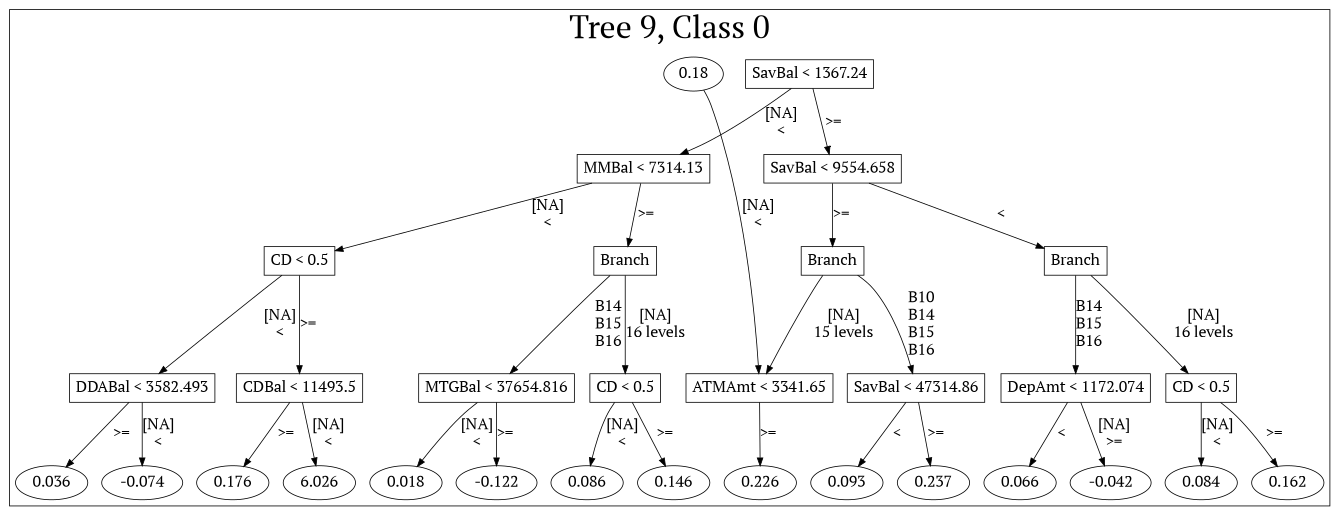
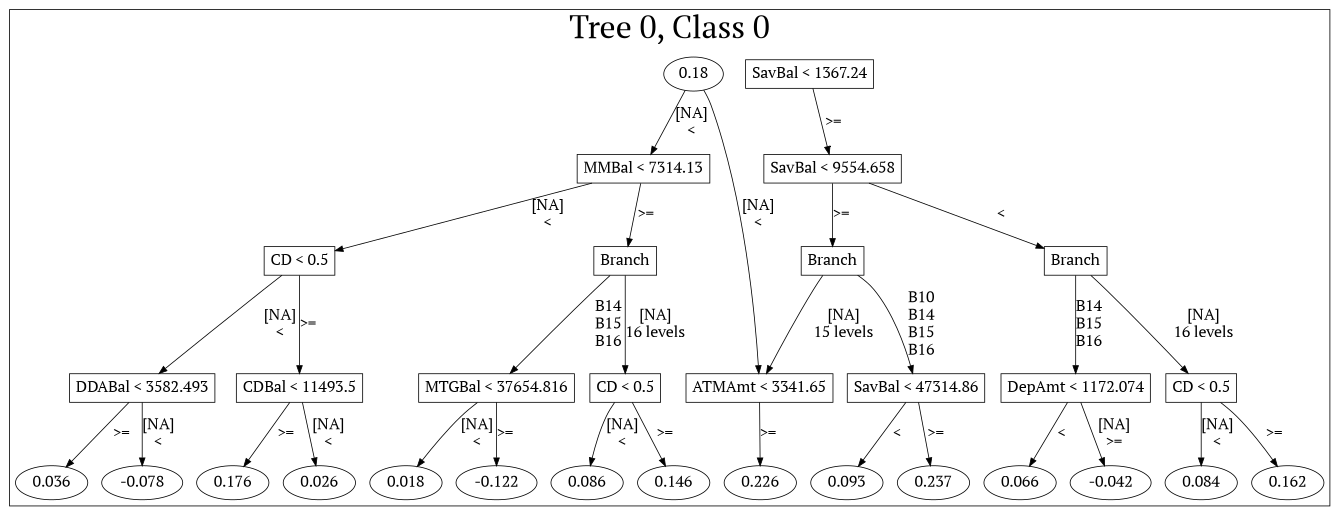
cluster "Tree 9, Class 0": label "Tree 9, Class 0" -> "Tree 0, Class 0"
edge "SavBal < 1367.24" -> "MMBal < 7314.13": now "0.18" -> "MMBal < 7314.13"
node "-0.074": label "-0.074" -> "-0.078"
node "6.026": label "6.026" -> "0.026"
